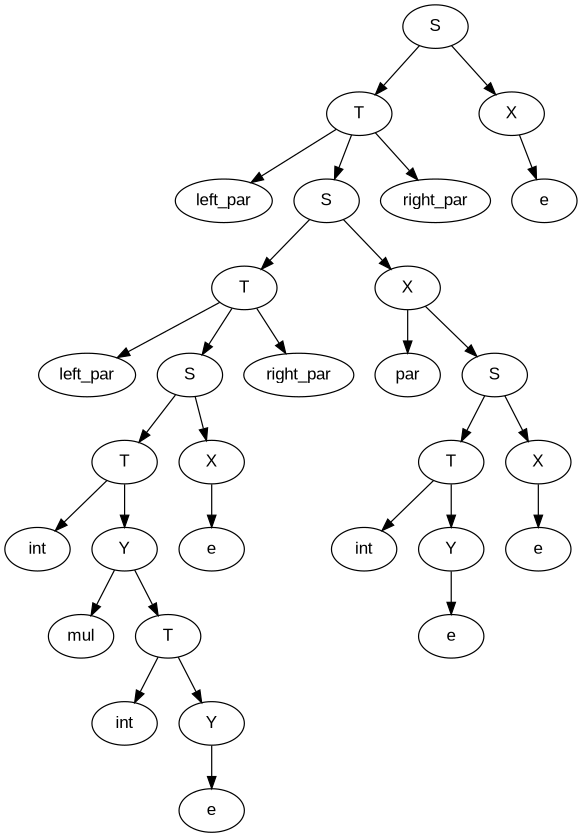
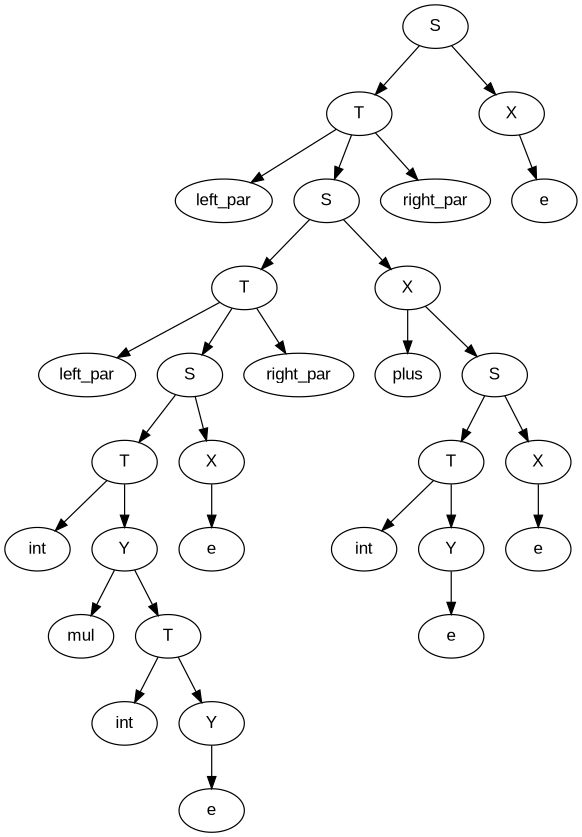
node "par": label "par" -> "plus"
